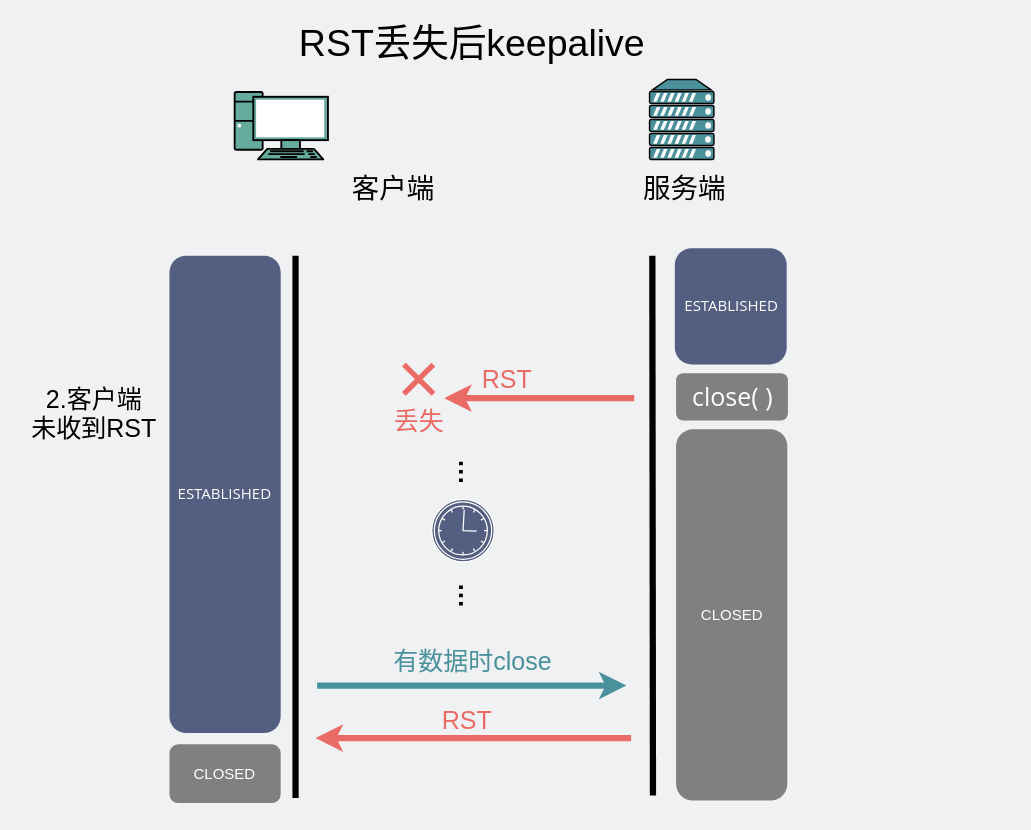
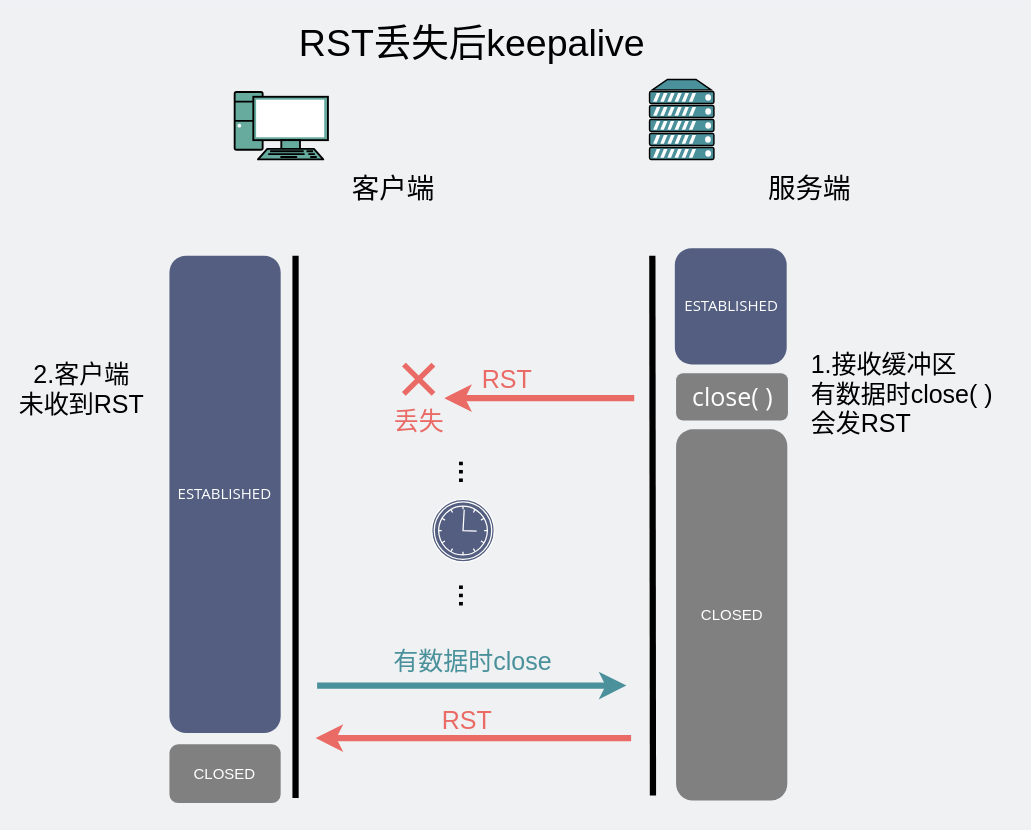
node "服务端": moved (685, 189) -> (810, 189)
node "1.接收缓冲区 有数据时close( ) 会发RST": added
node "2.客户端 未收到RST": moved (94, 413) -> (82, 388)
